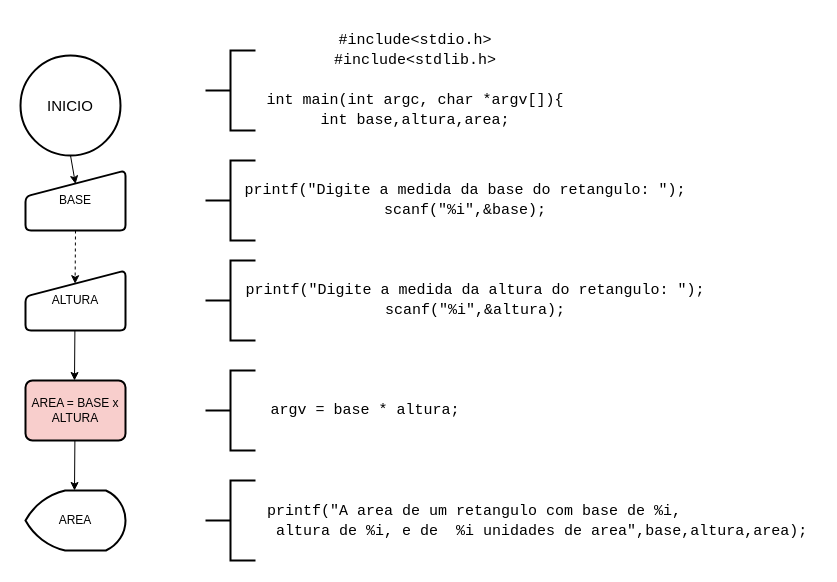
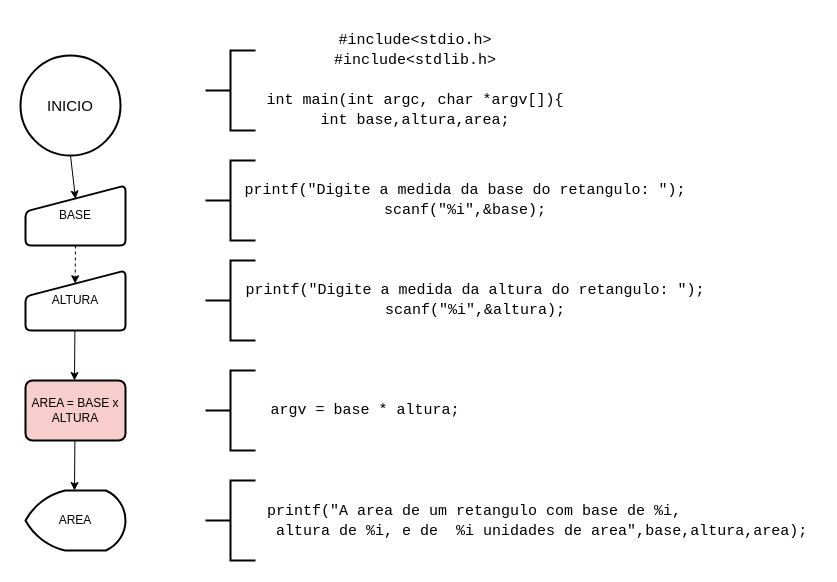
node "BASE": moved (76, 201) -> (76, 216)
